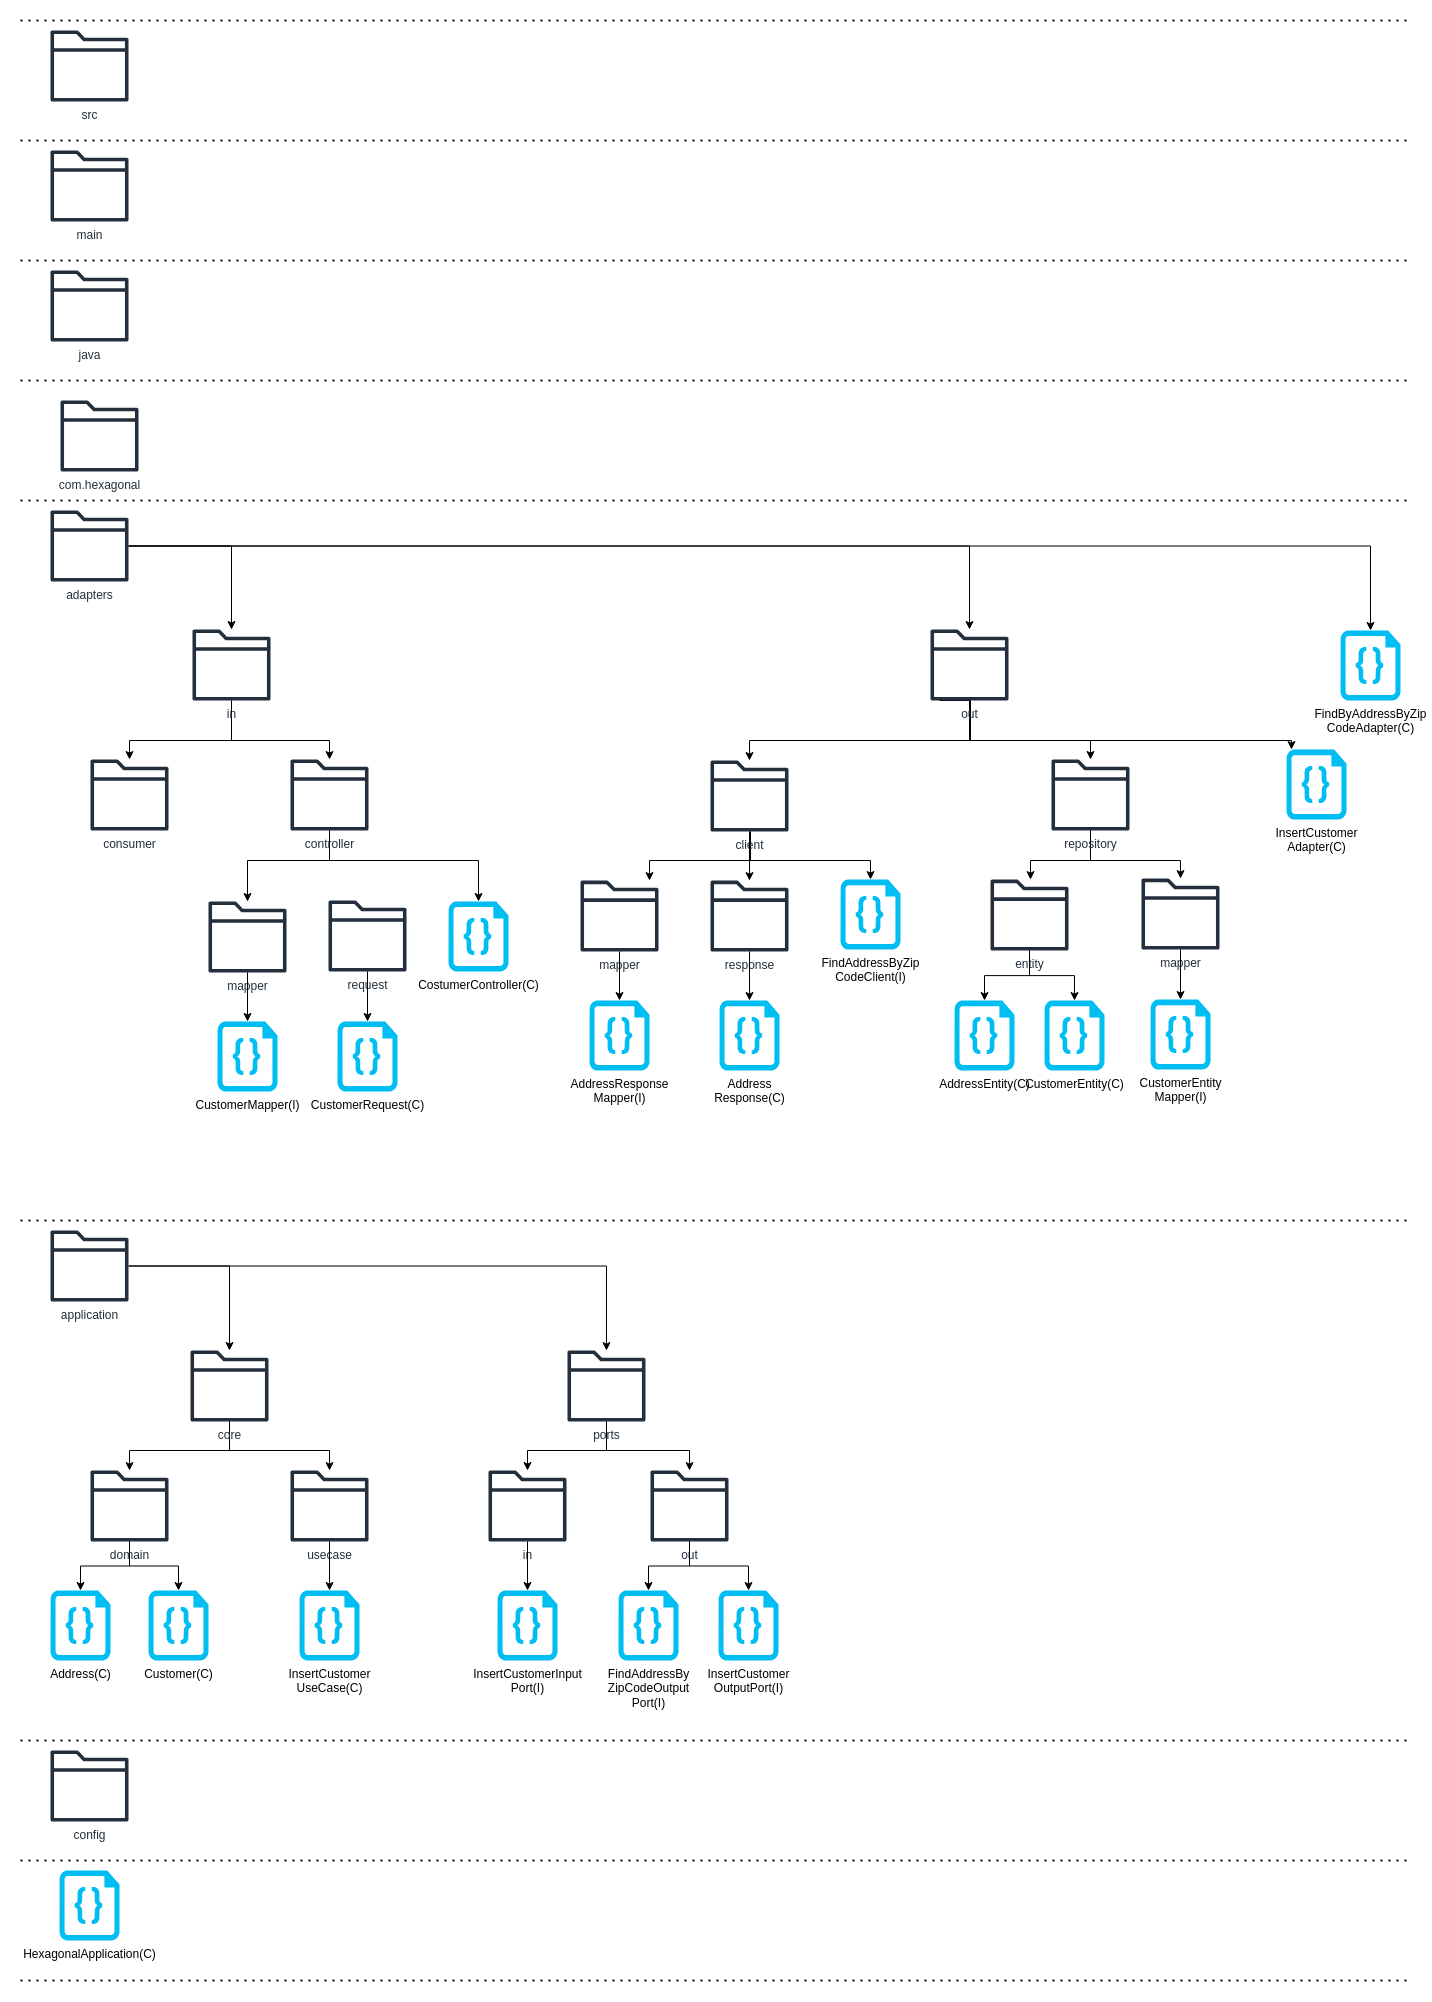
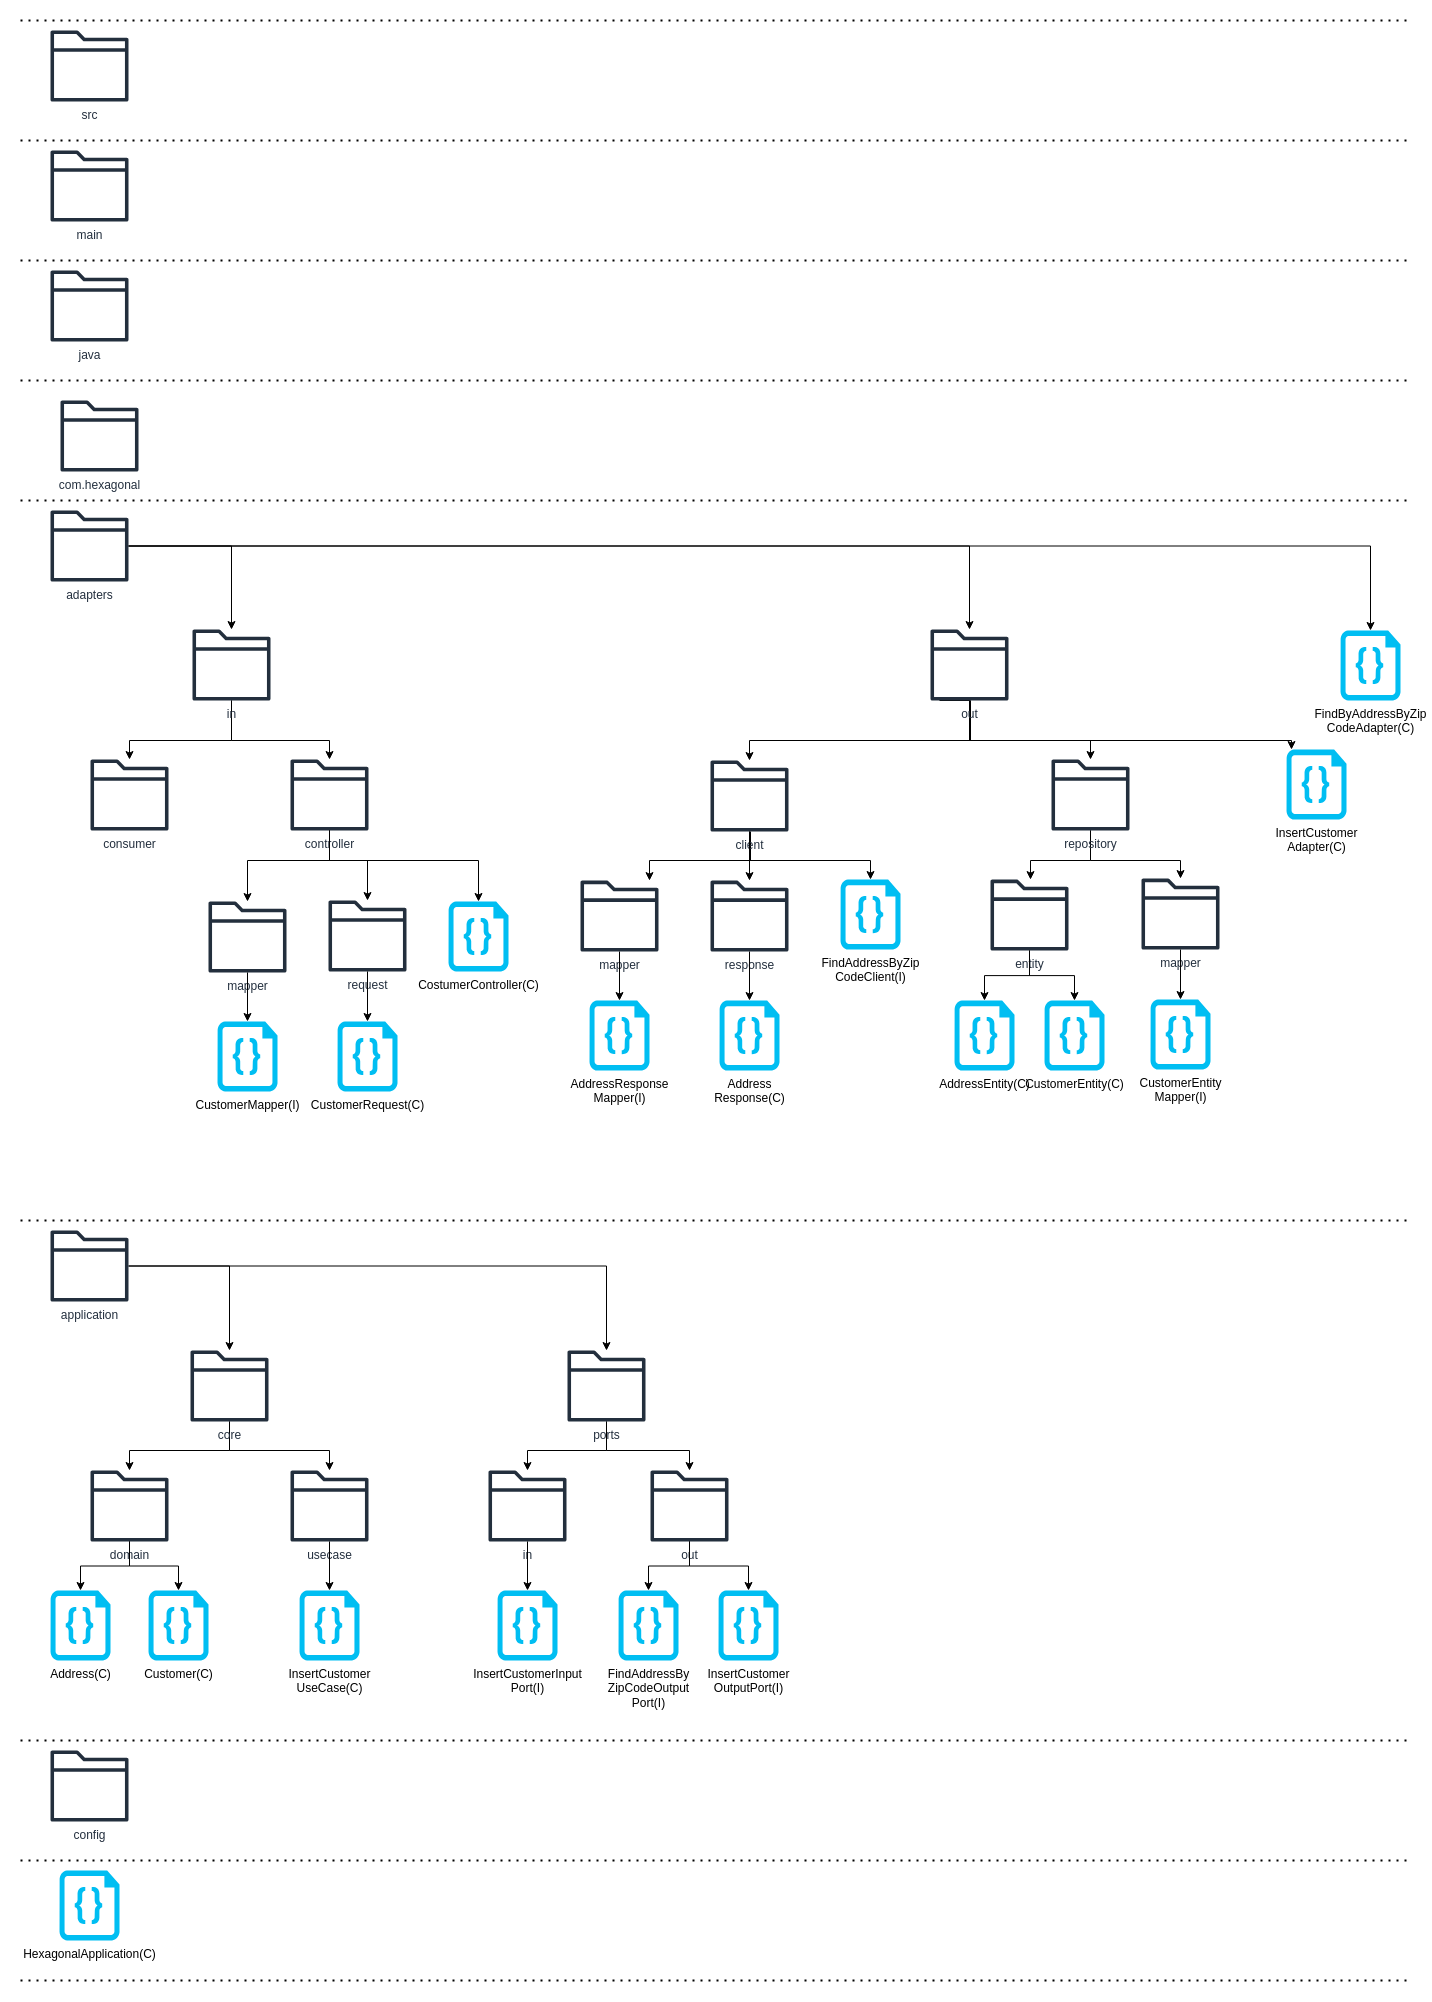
edge "controller" -> "request": added
